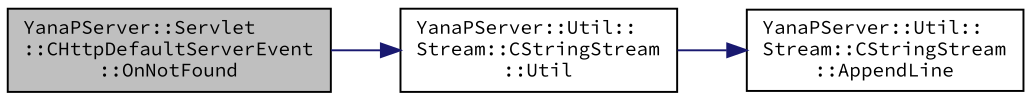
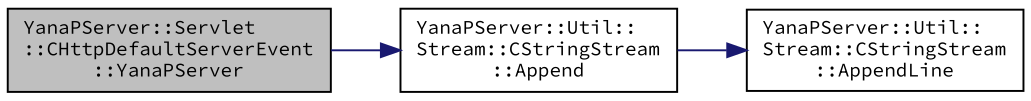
node "YanaPServer::Servlet ::CHttpDefaultServerEvent ::OnNotFound": label "YanaPServer::Servlet ::CHttpDefaultServerEvent ::OnNotFound" -> "YanaPServer::Servlet ::CHttpDefaultServerEvent ::YanaPServer"
node "YanaPServer::Util:: Stream::CStringStream ::Util": label "YanaPServer::Util:: Stream::CStringStream ::Util" -> "YanaPServer::Util:: Stream::CStringStream ::Append"
